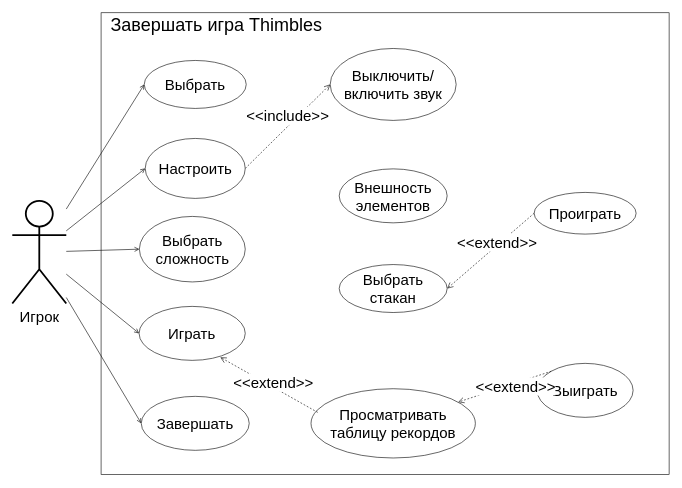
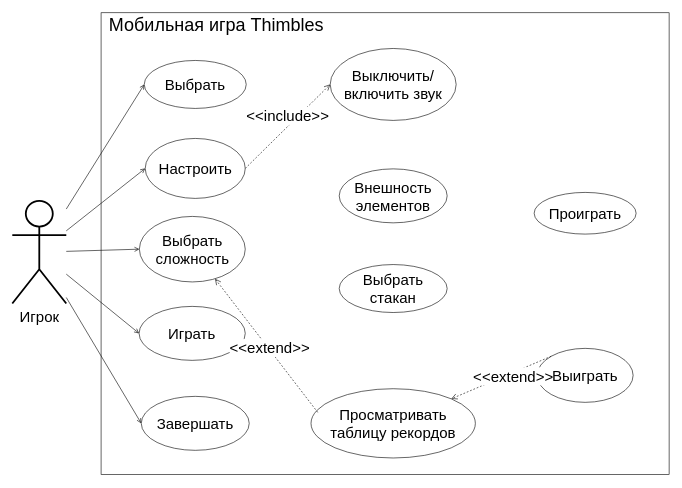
node "Завершать игра Thimbles": label "Завершать игра Thimbles" -> "Мобильная игра Thimbles"
edge "Проиграть" -> "Выбрать стакан": removed, label "<<extend>>"
node "Выиграть": moved (585, 390) -> (585, 375)
edge "Просматривать таблицу рекордов" -> "Играть": now "Просматривать таблицу рекордов" -> "Выбрать сложность"
